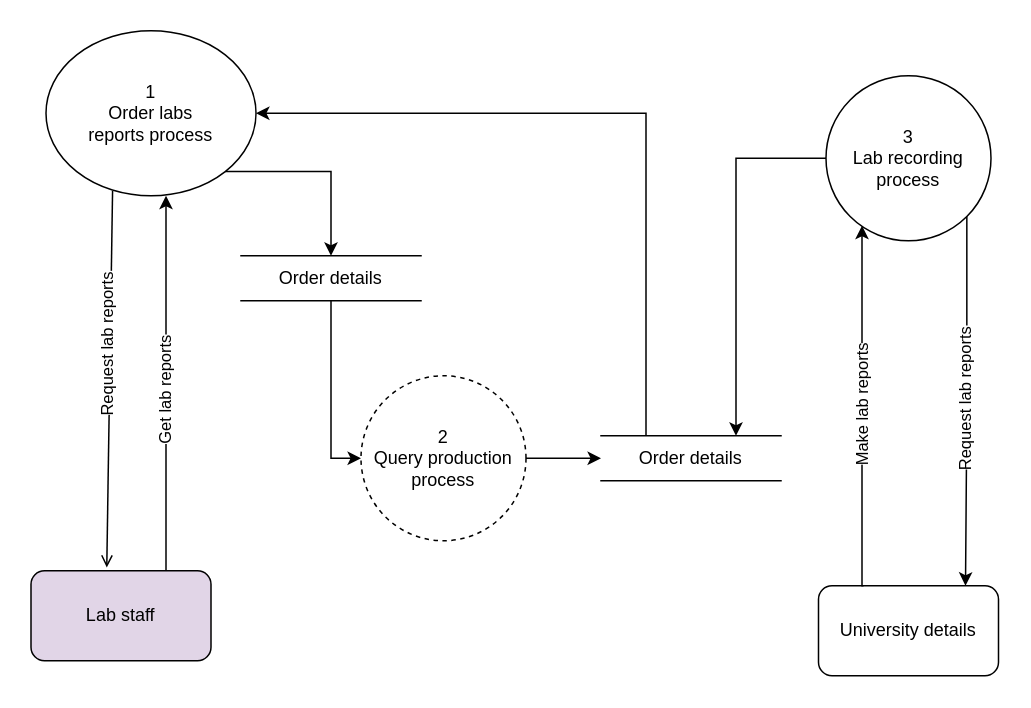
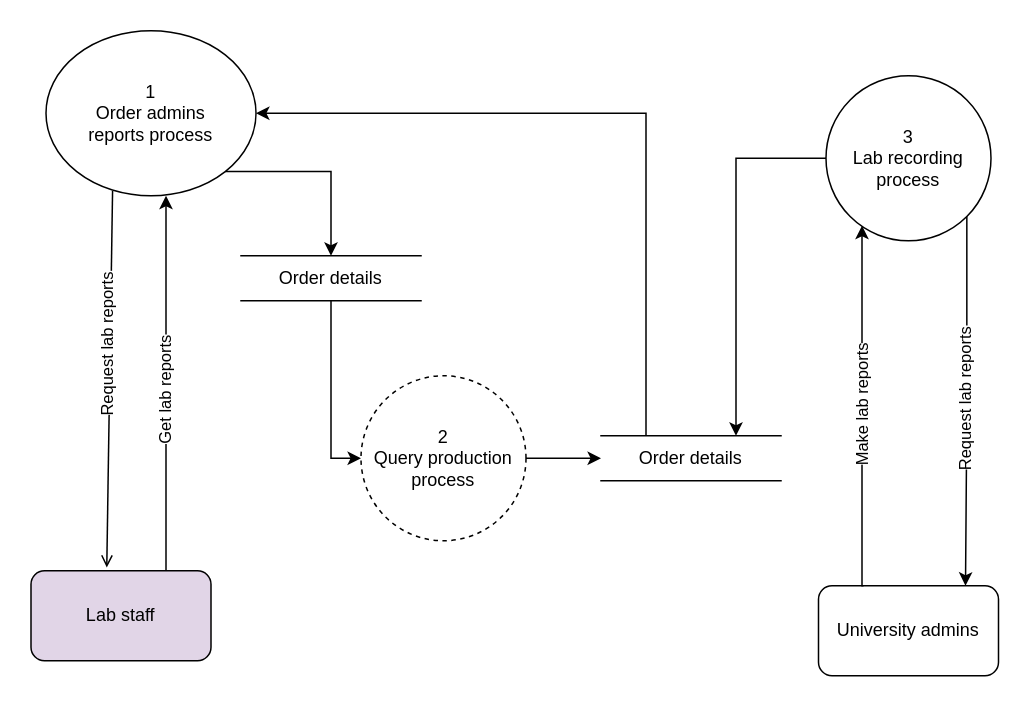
node "1 Order labs reports process": label "1 Order labs reports process" -> "1 Order admins reports process"
node "University details": label "University details" -> "University admins"
